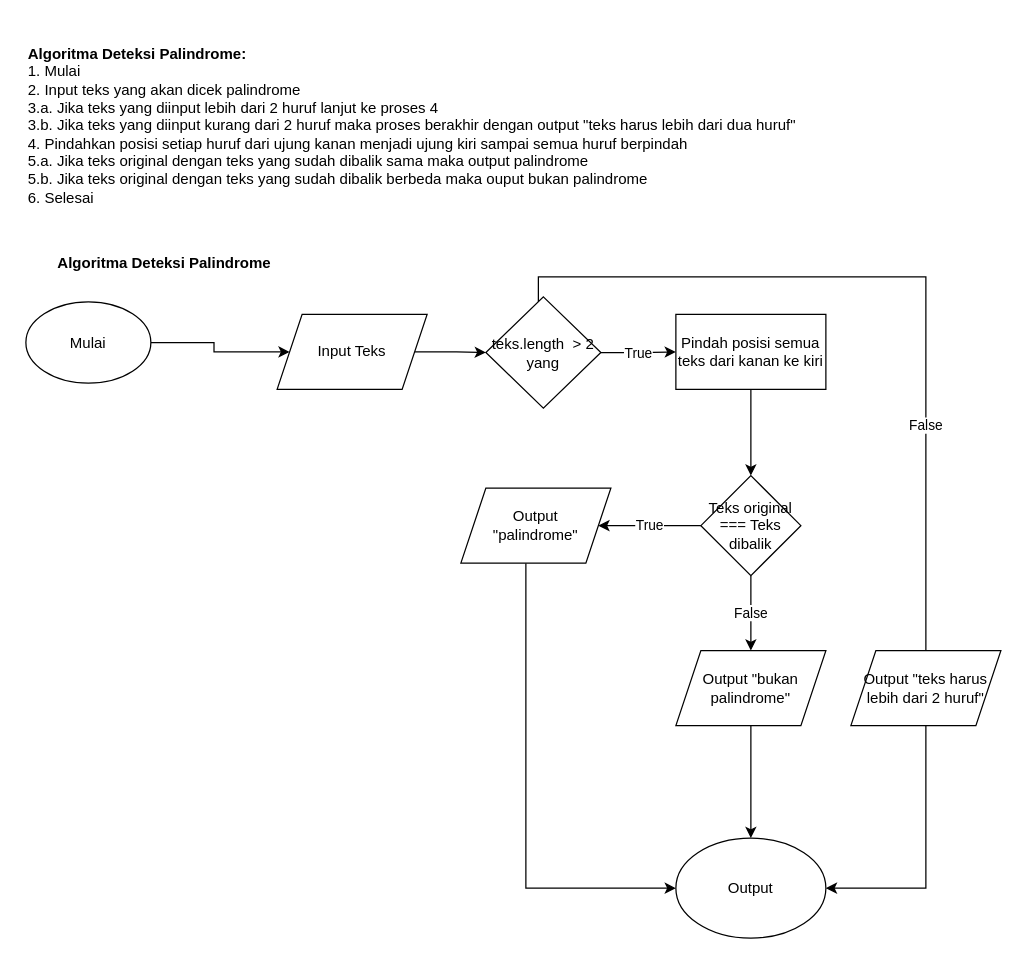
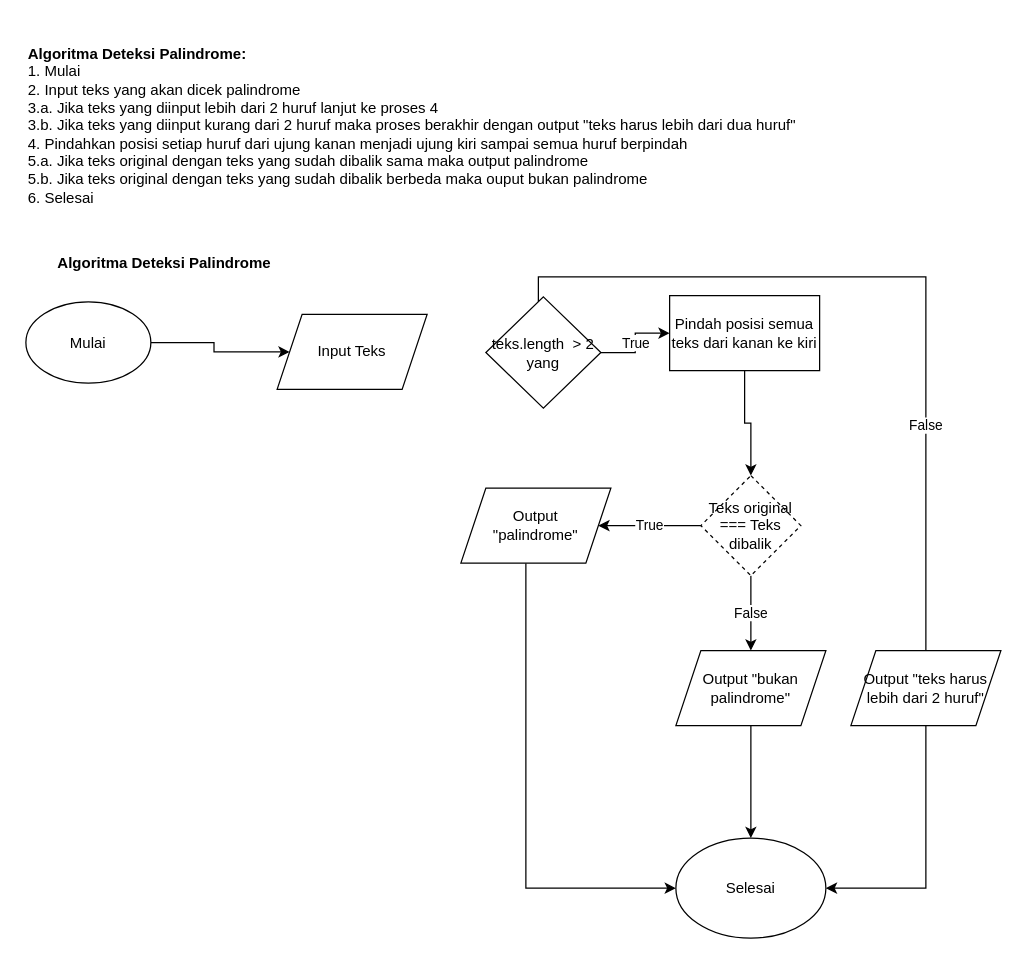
edge "Input Teks" -> "teks.length > 2 yang": removed
node "Pindah posisi semua teks dari kanan ke kiri": moved (751, 352) -> (744, 333)
node "Teks original === Teks dibalik": style solid -> dashed
node "Output": label "Output" -> "Selesai"
